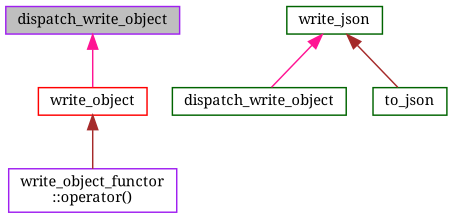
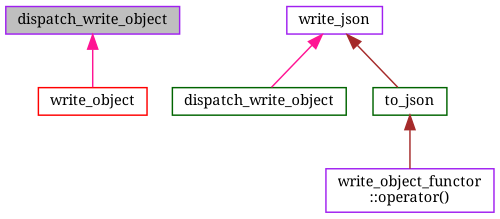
node "write_json": color darkgreen -> purple
edge "write_object_functor ::operator()" -> "write_object": now "write_object_functor ::operator()" -> "to_json"
